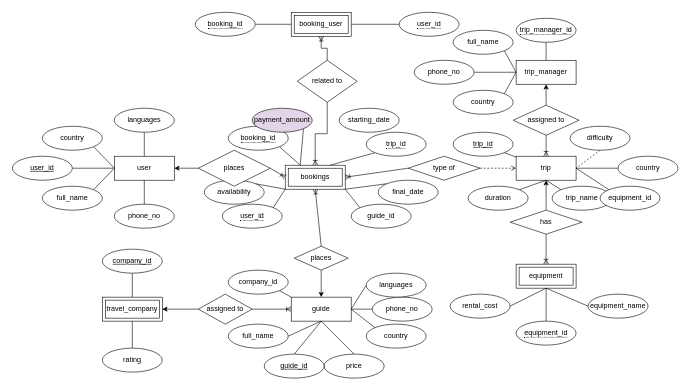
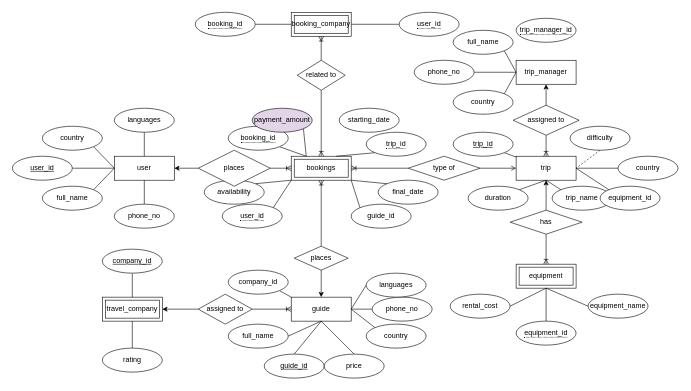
node "booking_user": label "booking_user" -> "booking_company"
edge "trip_manager_id" -- "trip_manager": removed
node "related to": size 60x42 -> 48x30
edge "type of" -> "trip": style dashed -> solid
node "bookings": moved (315, 177) -> (321, 168)
